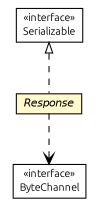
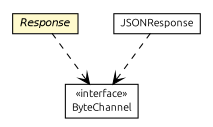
node "JSONResponse": added
node "Serializable": removed
